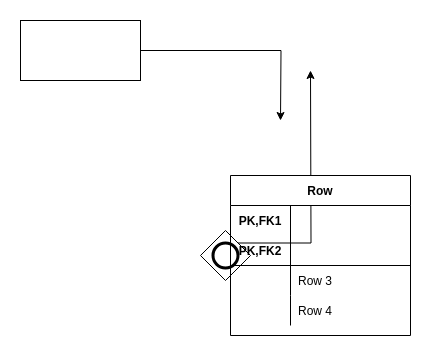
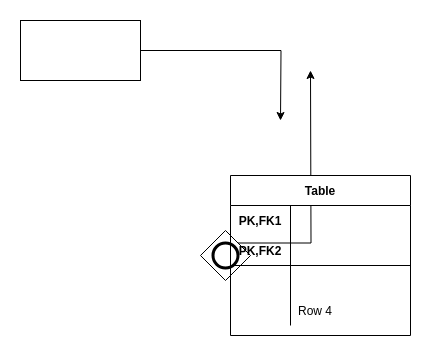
node "Row": label "Row" -> "Table"
node "Row 3": removed
